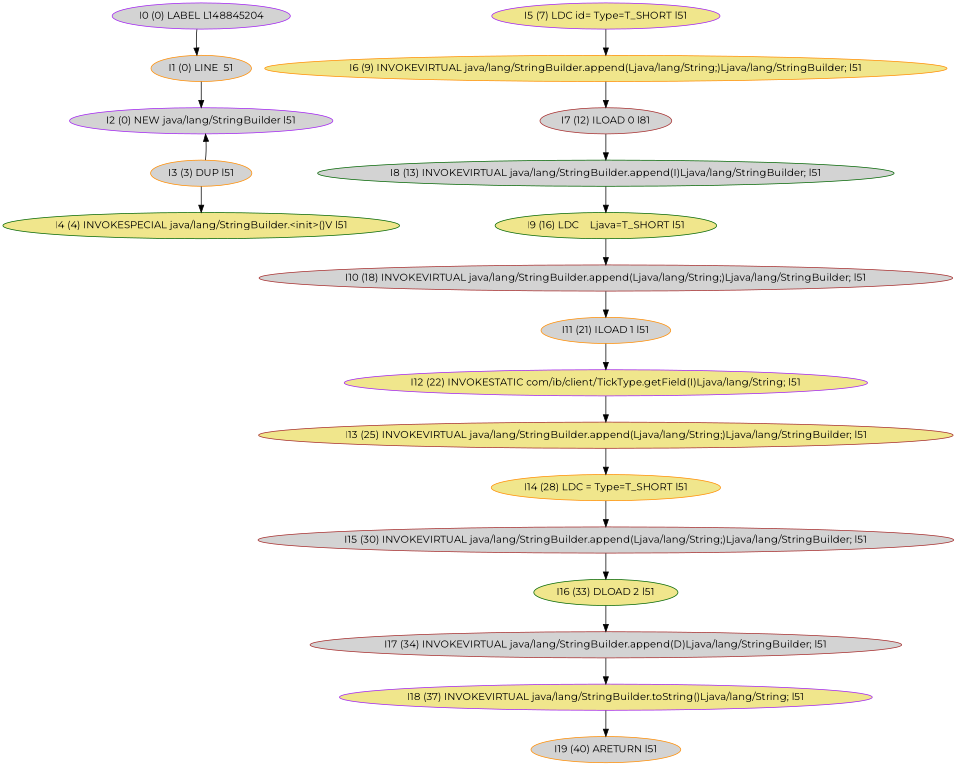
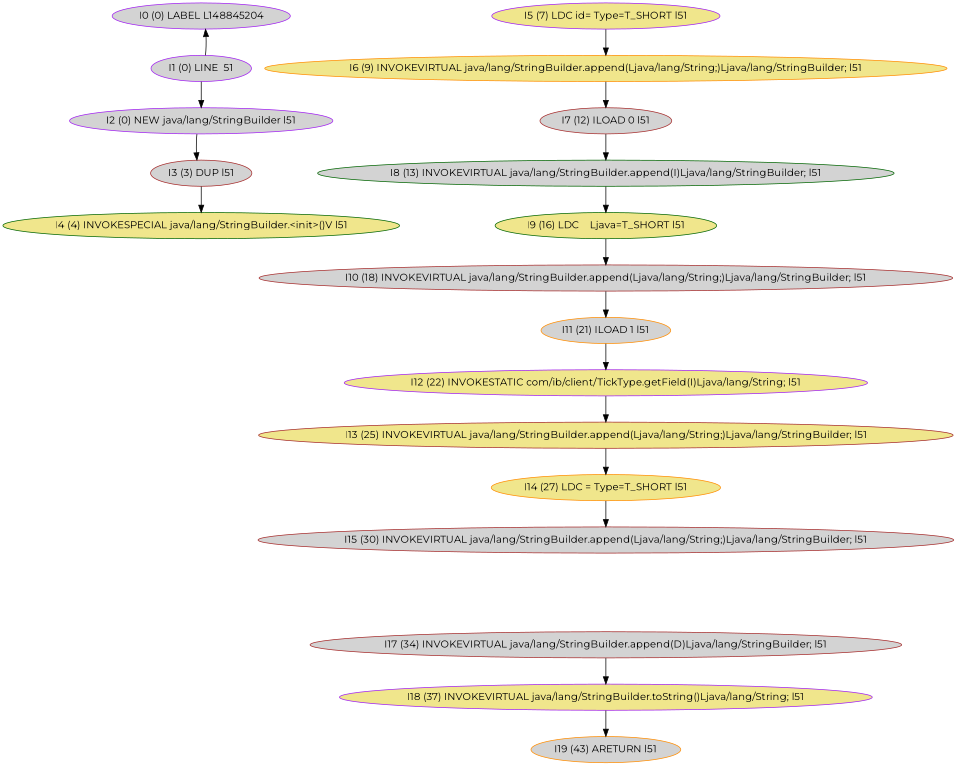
edge "I0 (0) LABEL L148845204" -> "I1 (0) LINE  51": reversed
node "I1 (0) LINE  51": color darkorange -> purple
node "I7 (12) ILOAD 0 l81": label "I7 (12) ILOAD 0 l81" -> "I7 (12) ILOAD 0 l51"
edge "I3 (3) DUP l51" -> "I2 (0) NEW java/lang/StringBuilder l51": reversed
node "I3 (3) DUP l51": color darkorange -> brown
node "I14 (28) LDC = Type=T_SHORT l51": label "I14 (28) LDC = Type=T_SHORT l51" -> "I14 (27) LDC = Type=T_SHORT l51"
node "I16 (33) DLOAD 2 l51": removed
node "I19 (40) ARETURN l51": label "I19 (40) ARETURN l51" -> "I19 (43) ARETURN l51"
